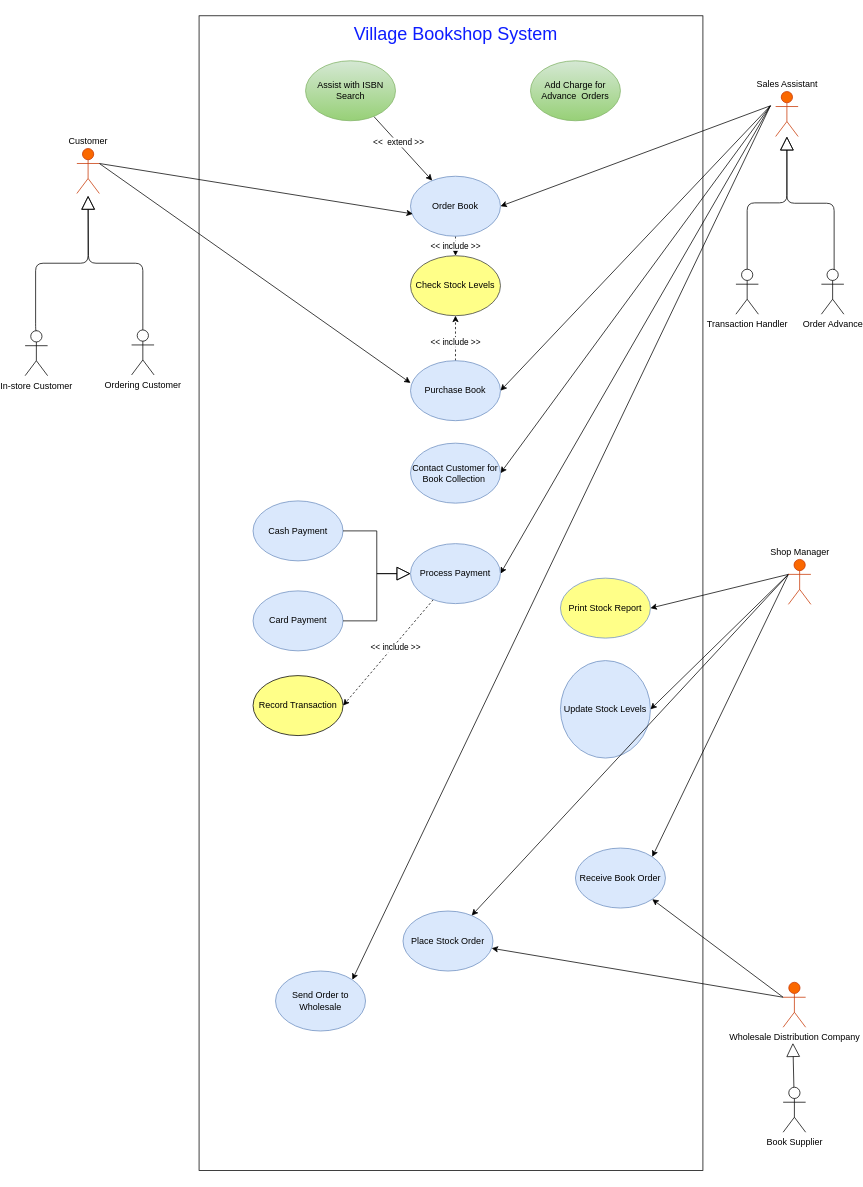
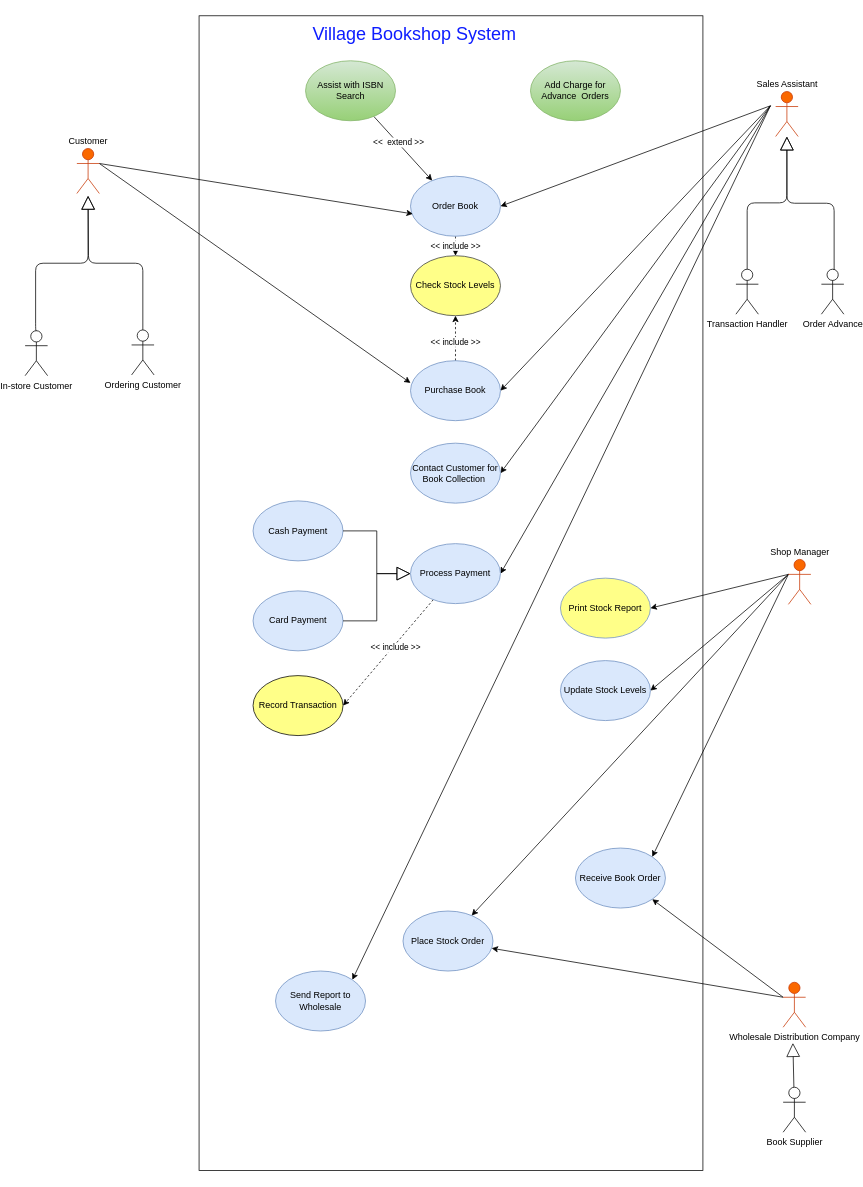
node "Village Bookshop System": moved (456, 34) -> (414, 34)
node "Update Stock Levels": size 90x98 -> 90x60
node "Send Order to Wholesale": label "Send Order to Wholesale" -> "Send Report to Wholesale"
